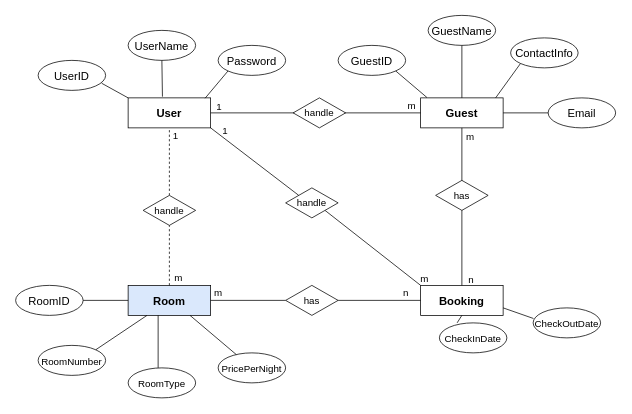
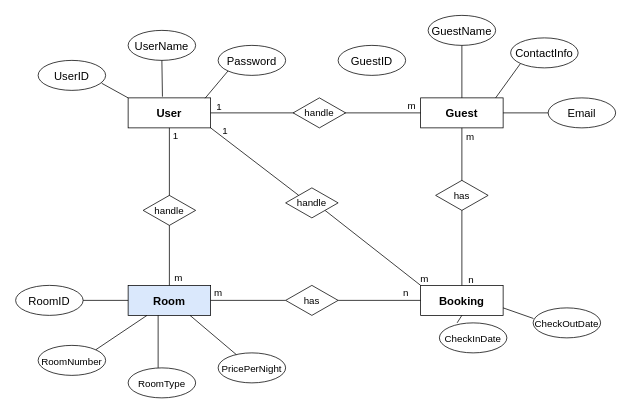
edge "GuestID" -- "Guest": removed
edge "User" -- "Room": style dashed -> solid
